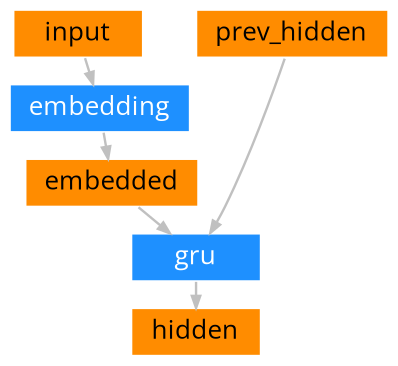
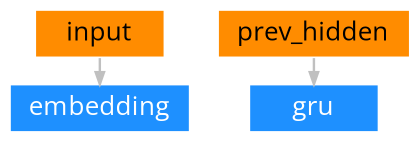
node "embedded": removed
node "hidden": removed
